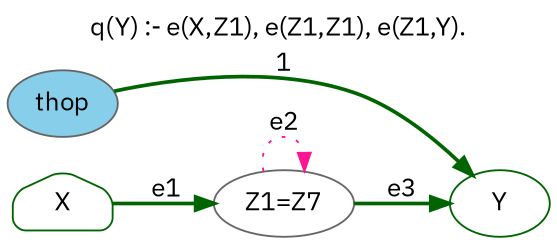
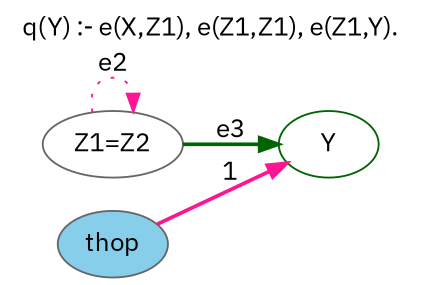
edge "thop" -> "Y": color darkgreen -> deeppink
node "X": removed
node "Z1=Z7": label "Z1=Z7" -> "Z1=Z2"
